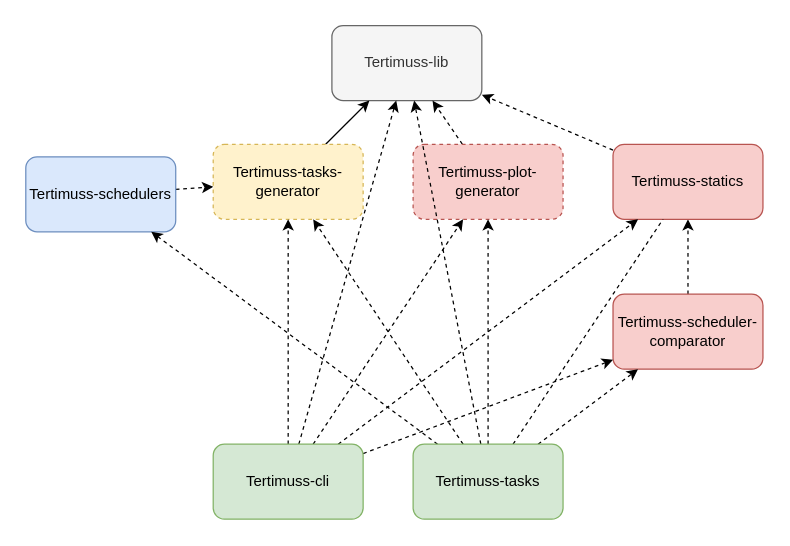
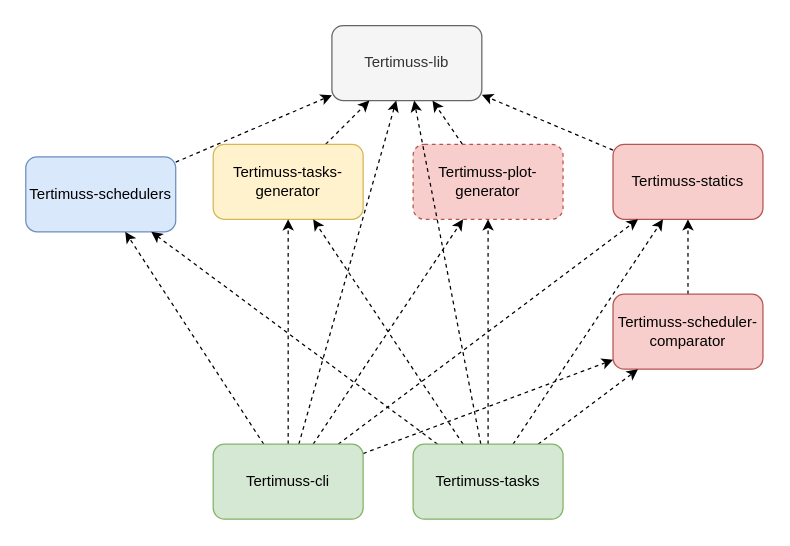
edge "Tertimuss-tasks-generator" -> "Tertimuss-lib": style solid -> dashed
node "Tertimuss-tasks-generator": style dashed -> solid
edge "Tertimuss-schedulers" -> "Tertimuss-tasks-generator": now "Tertimuss-schedulers" -> "Tertimuss-lib"
edge "Tertimuss-statics" -- "Tertimuss-tasks": arrowhead none -> classic
edge "Tertimuss-cli" -> "Tertimuss-schedulers": added
